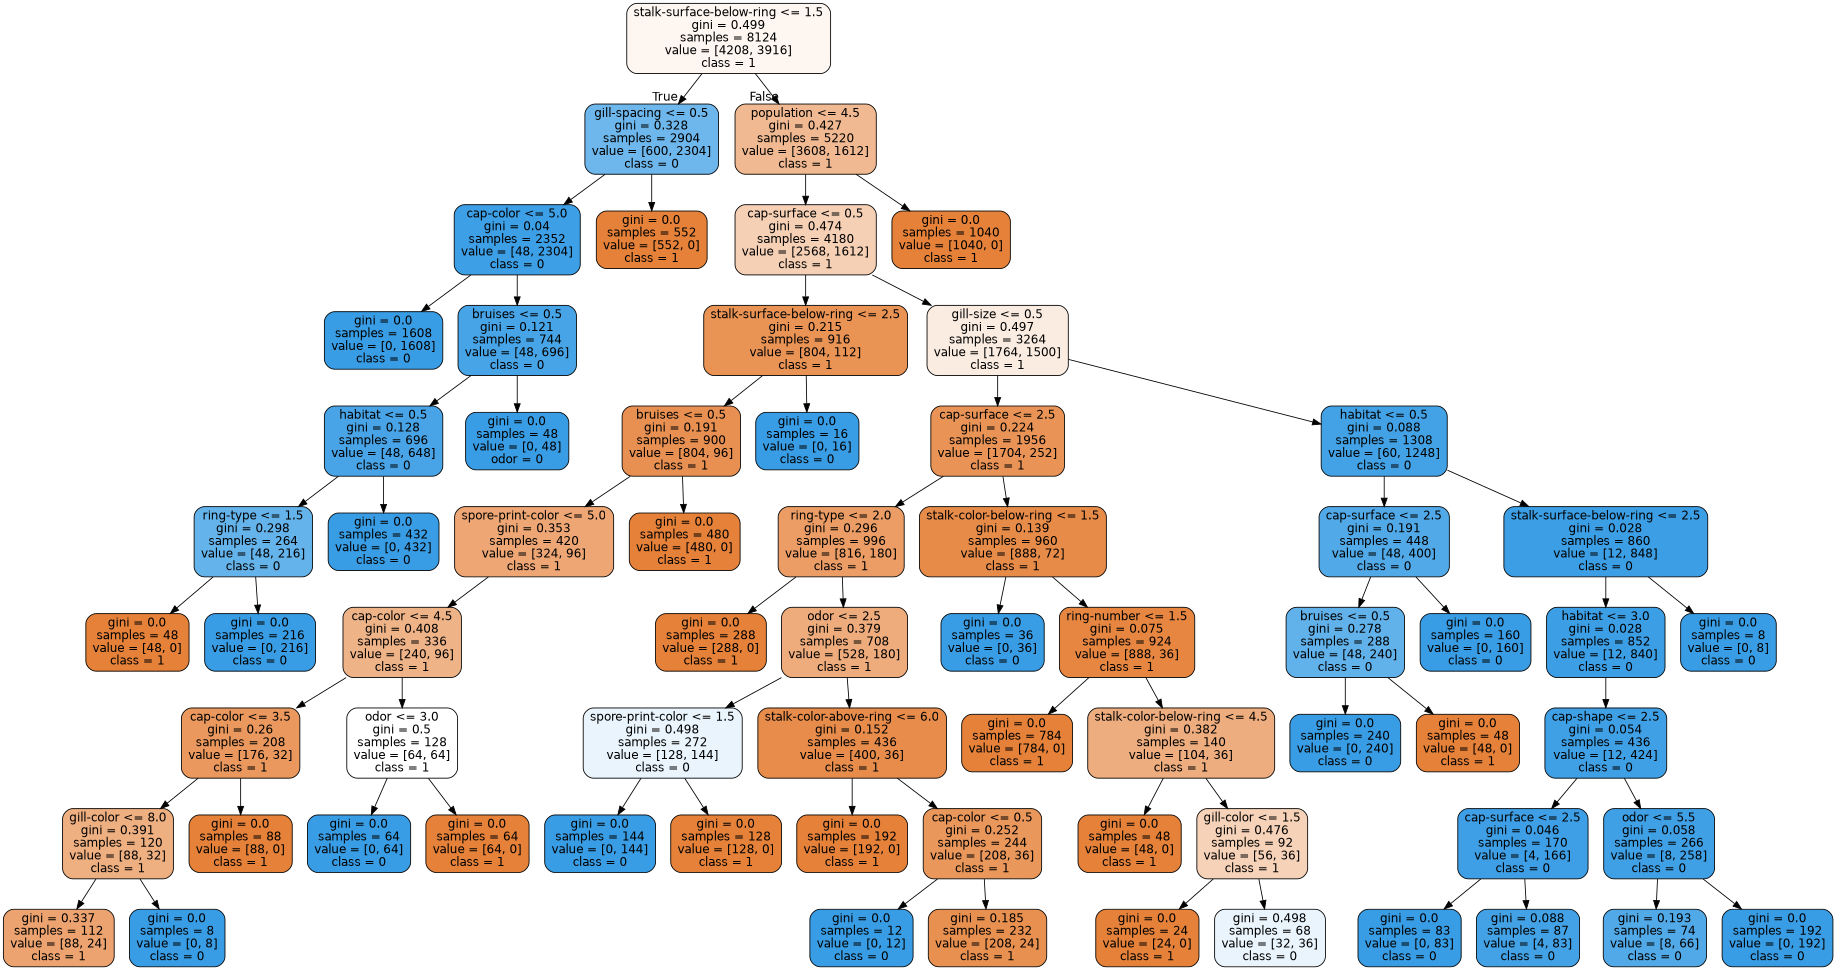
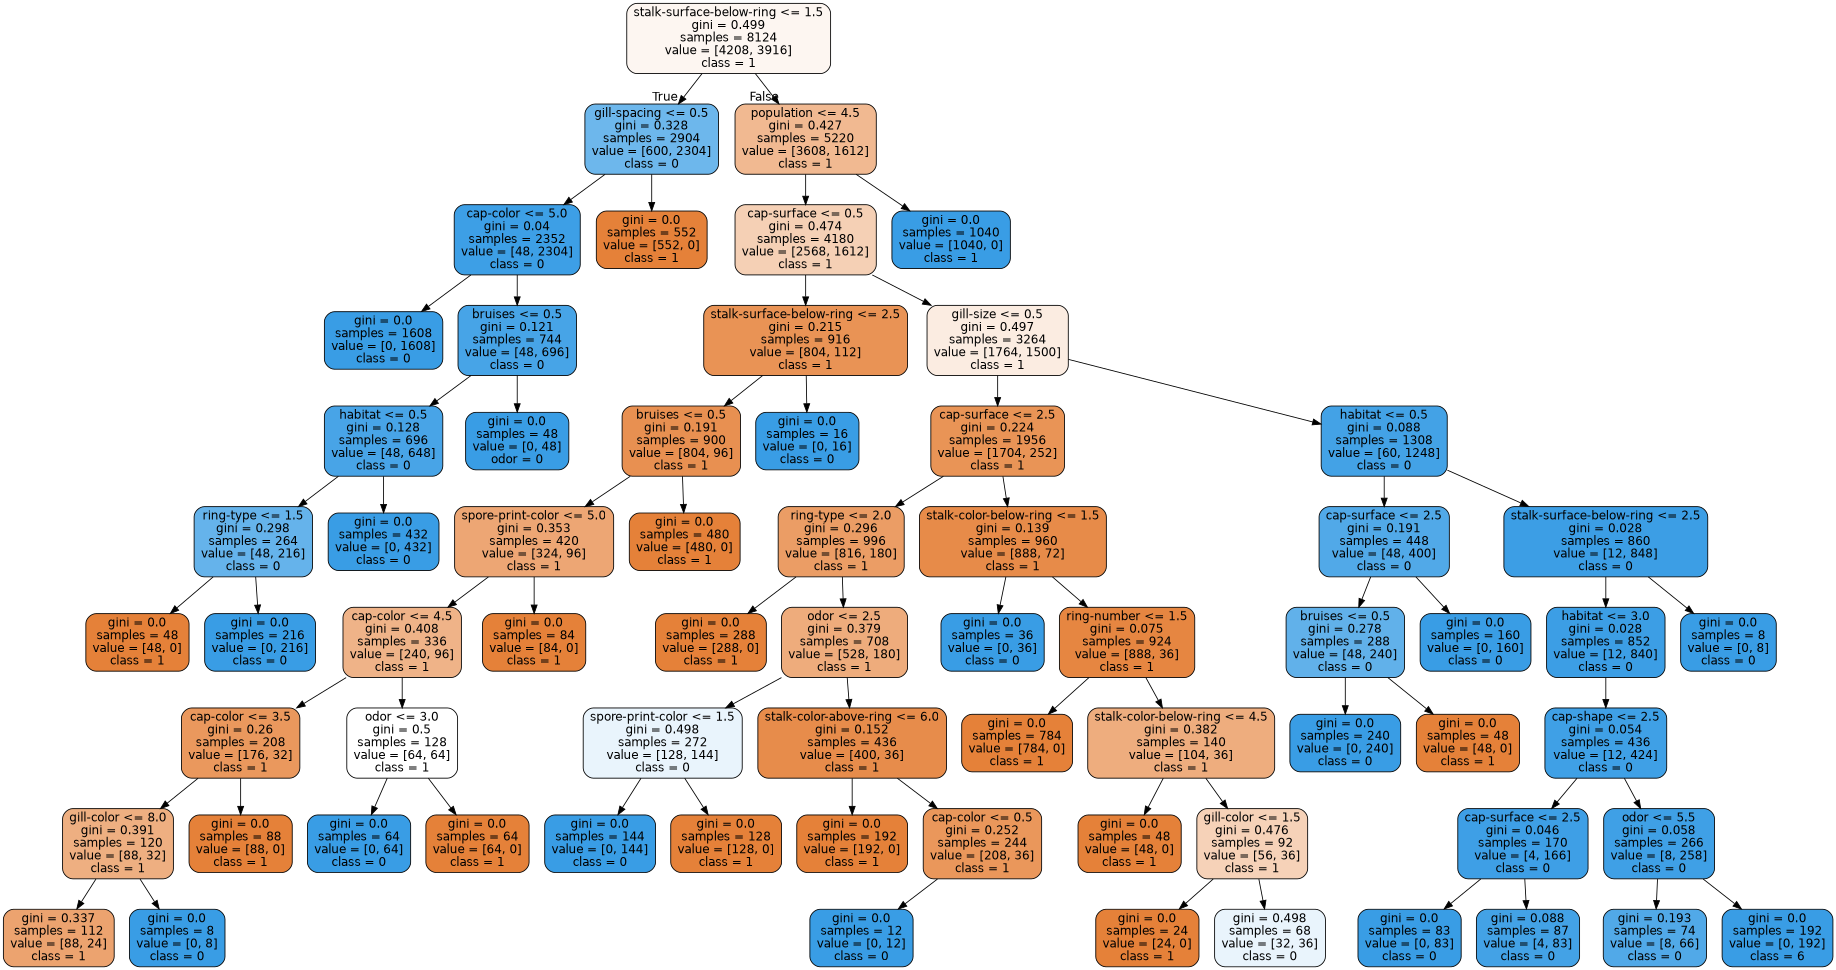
node "gini = 0.0 samples = 1040 value = [1040, 0] class = 1": fillcolor #e58139 -> #399de5
node "gini = 0.0 samples = 84 value = [84, 0] class = 1": added
node "gini = 0.185 samples = 232 value = [208, 24] class = 1": removed
node "gini = 0.0 samples = 192 value = [0, 192] class = 0": label "gini = 0.0 samples = 192 value = [0, 192] class = 0" -> "gini = 0.0 samples = 192 value = [0, 192] class = 6"
